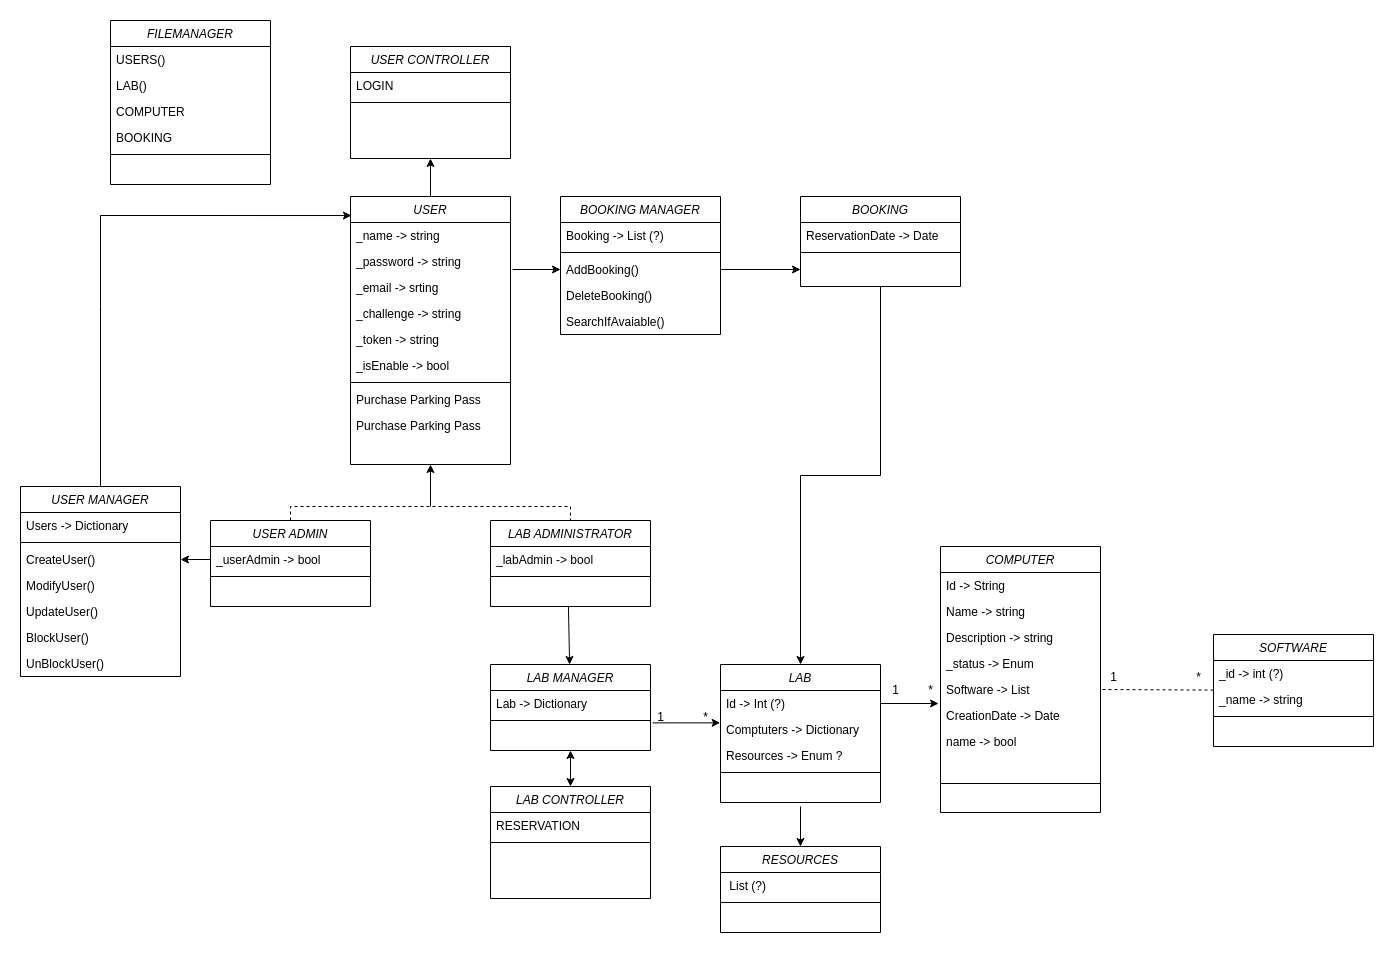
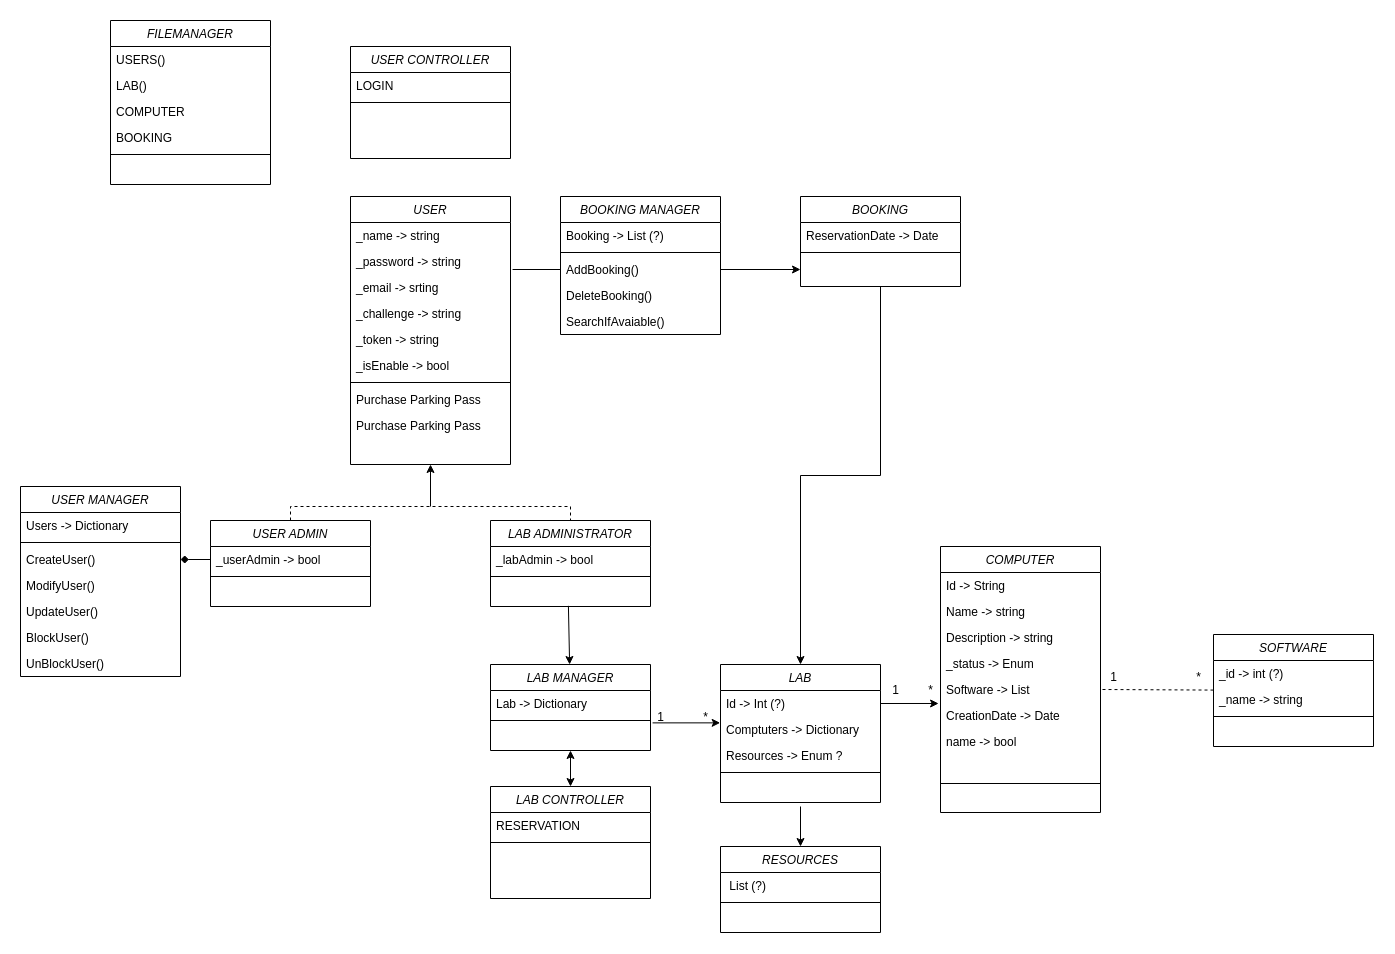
edge "USER" -> "USER CONTROLLER": removed
edge "USER MANAGER" -> "USER": removed
edge "_password -> string" -> "AddBooking()": arrowhead classic -> none
edge "_userAdmin -> bool" -> "CreateUser()": arrowhead classic -> diamond
